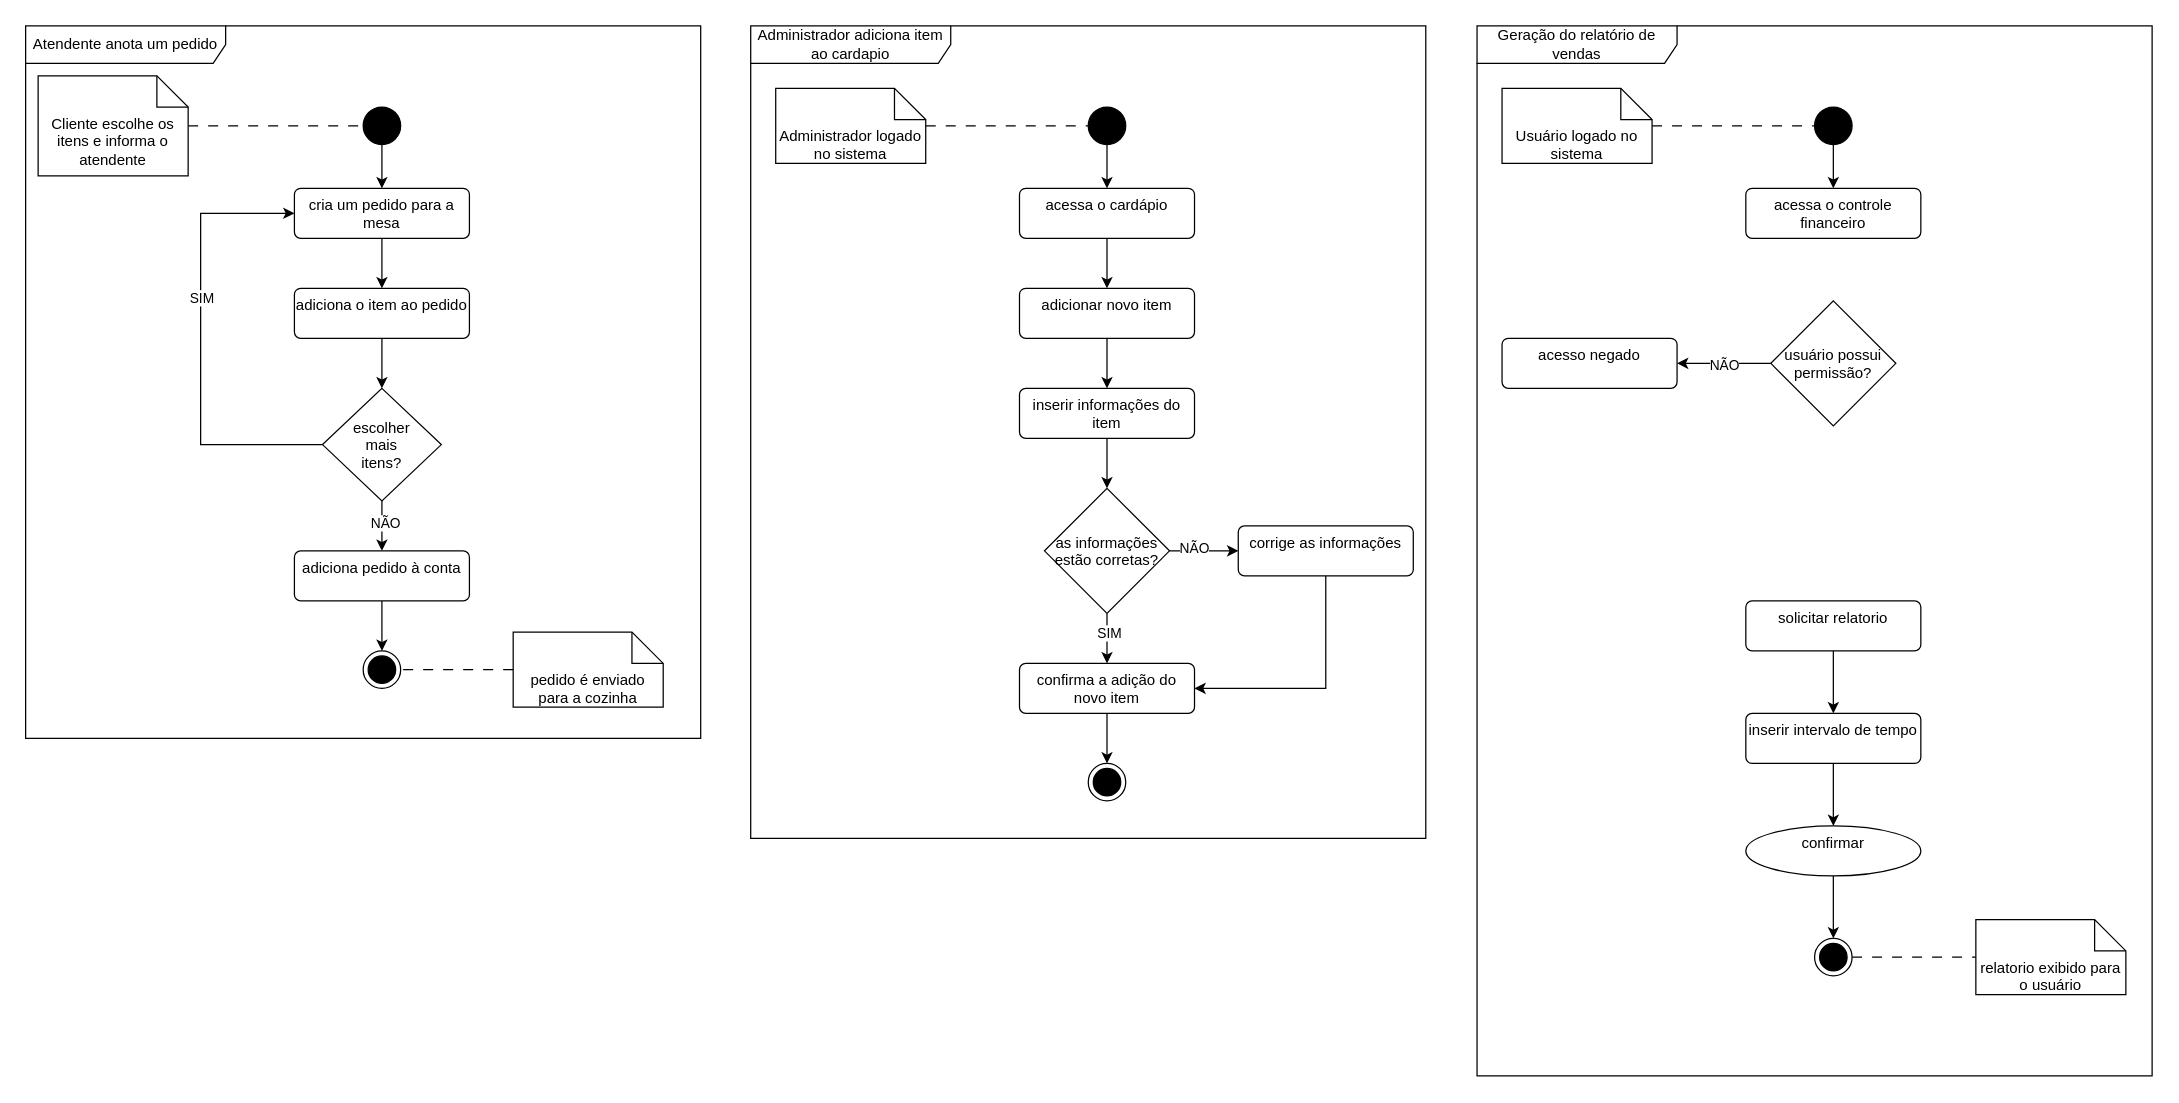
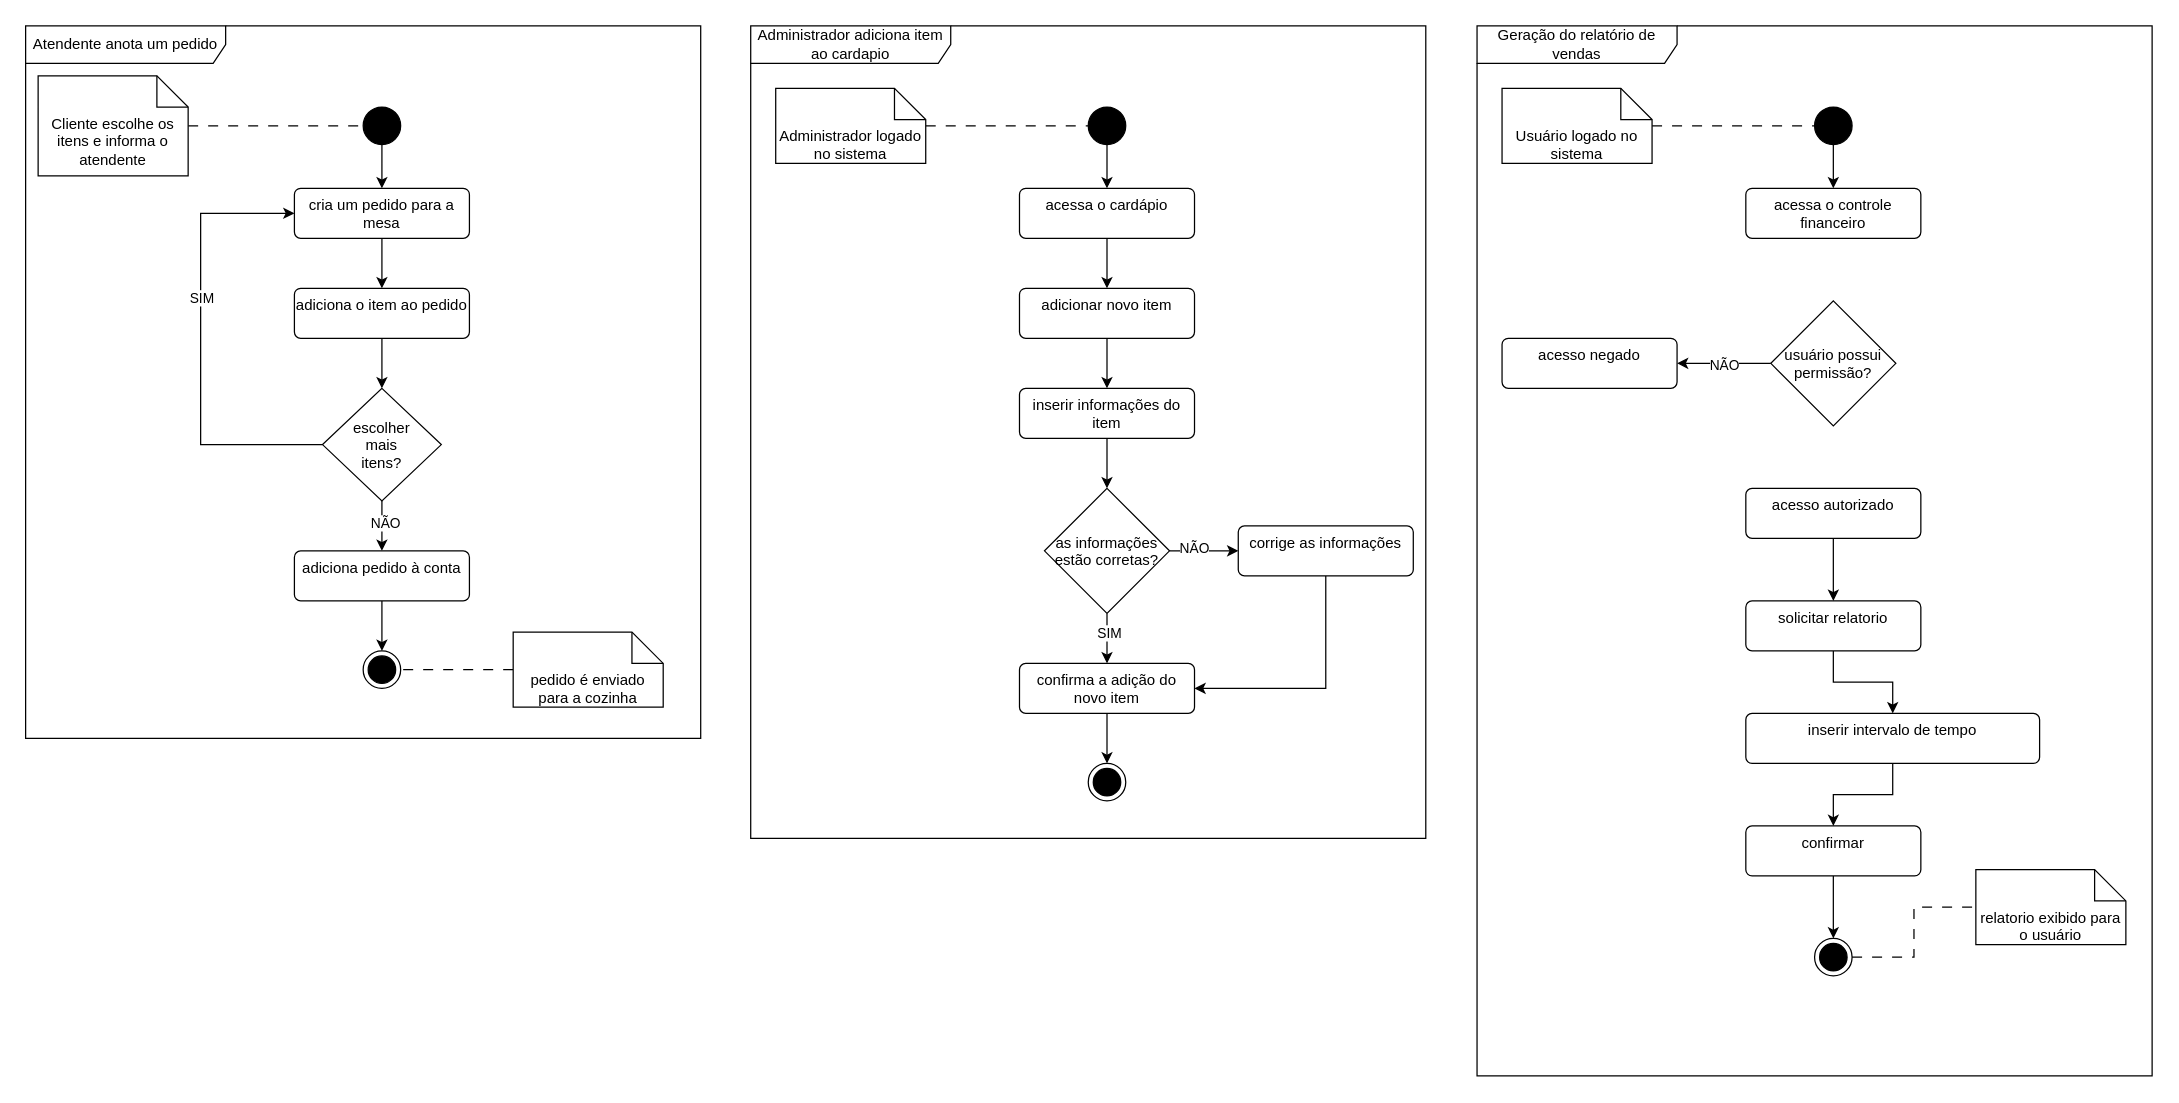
node "acesso autorizado": added
edge "acesso autorizado" -> "solicitar relatorio": added
node "inserir intervalo de tempo": size 175x50 -> 294x50
node "confirmar": shape ellipse -> rounded rectangle
node "relatorio exibido para o usuário": moved (2051, 957) -> (2051, 907)
